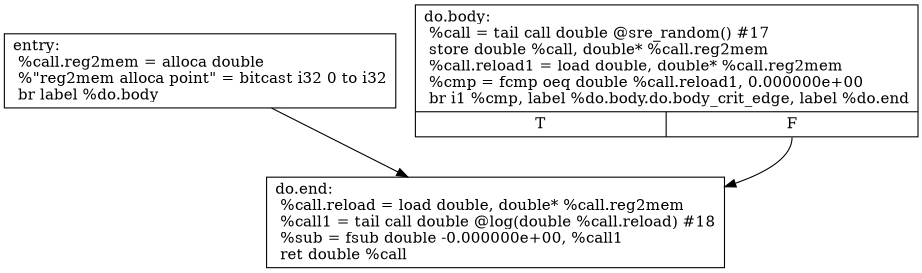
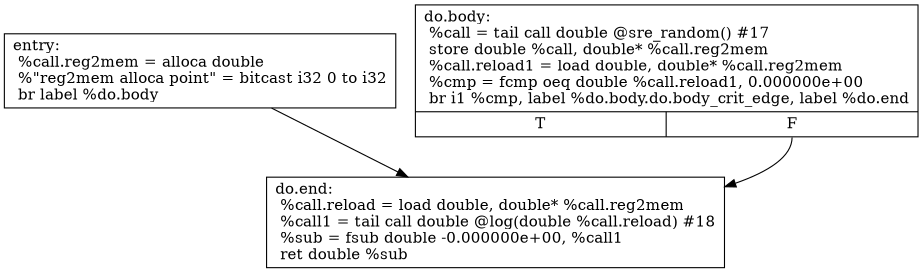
node "do.end:": text "ret double %call" -> "ret double %sub"
